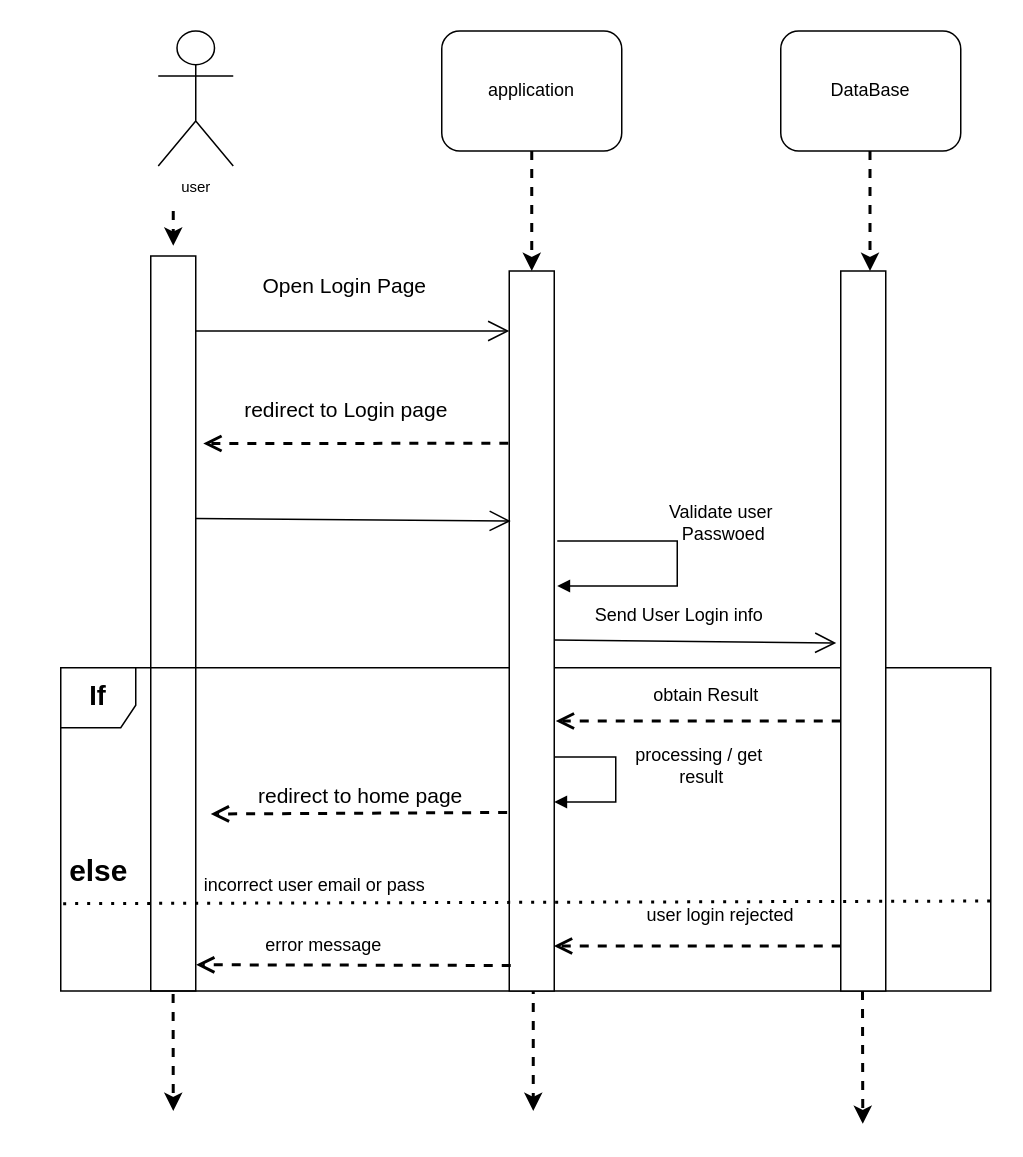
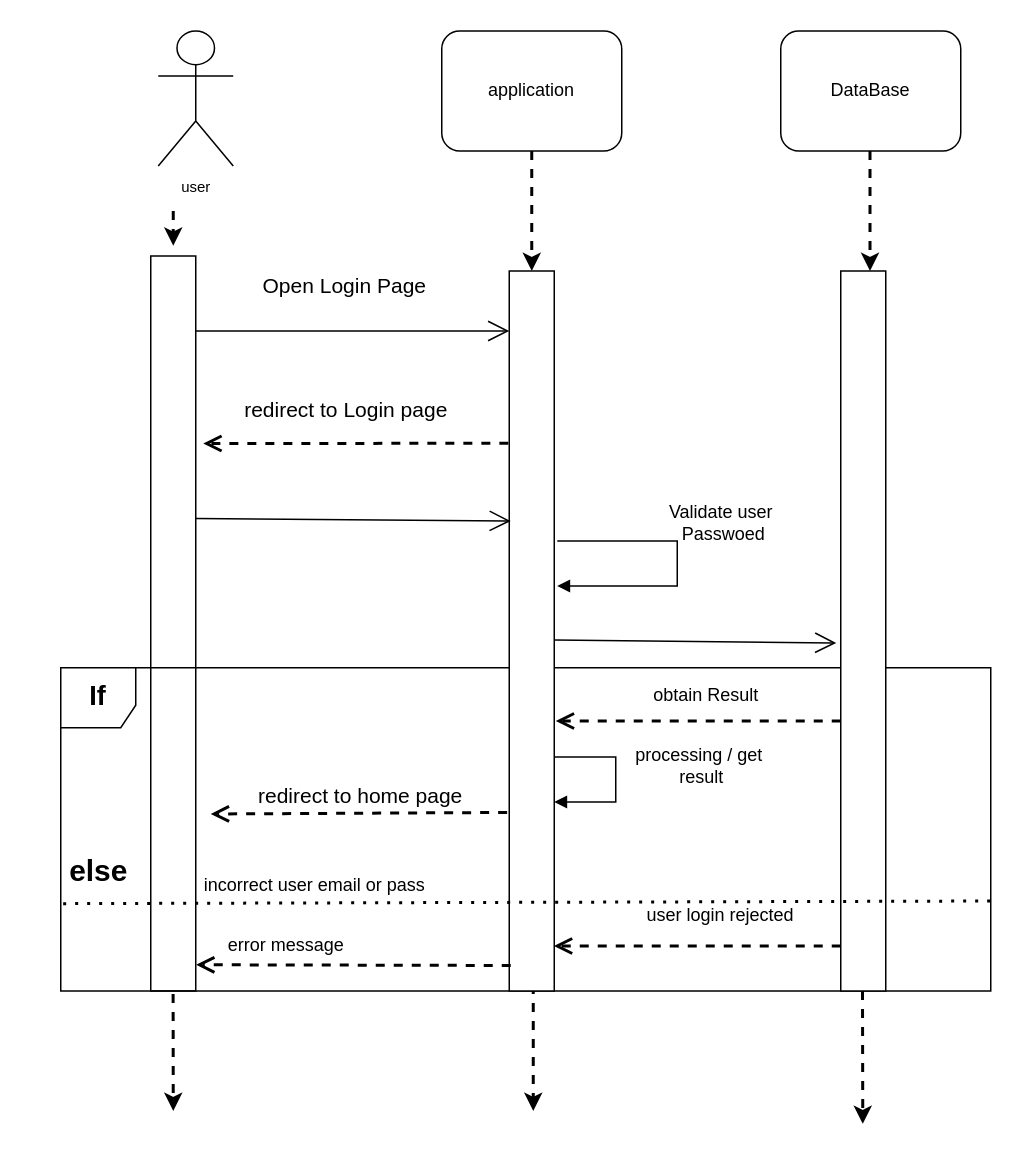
node "Send User Login info": removed
node "error message": moved (323, 946) -> (286, 946)
